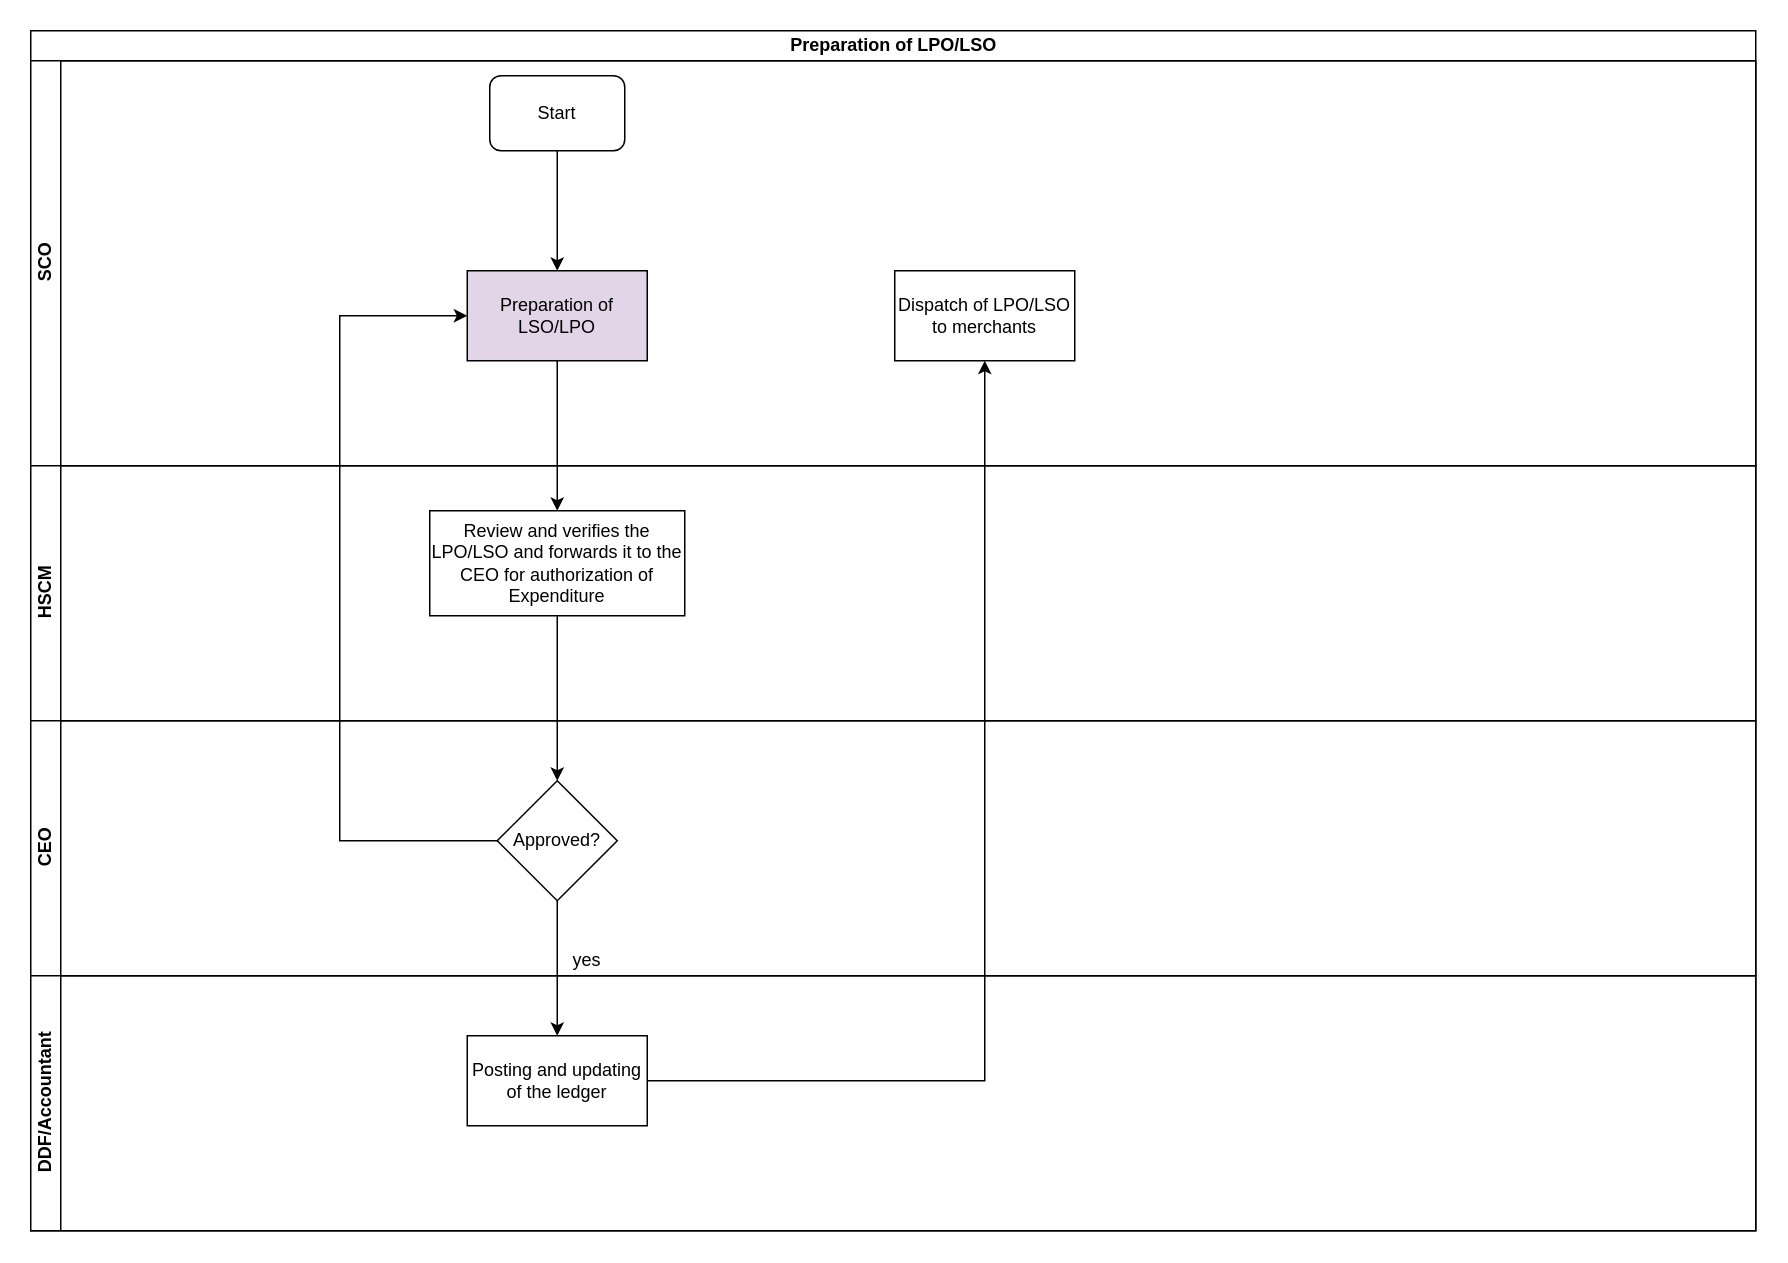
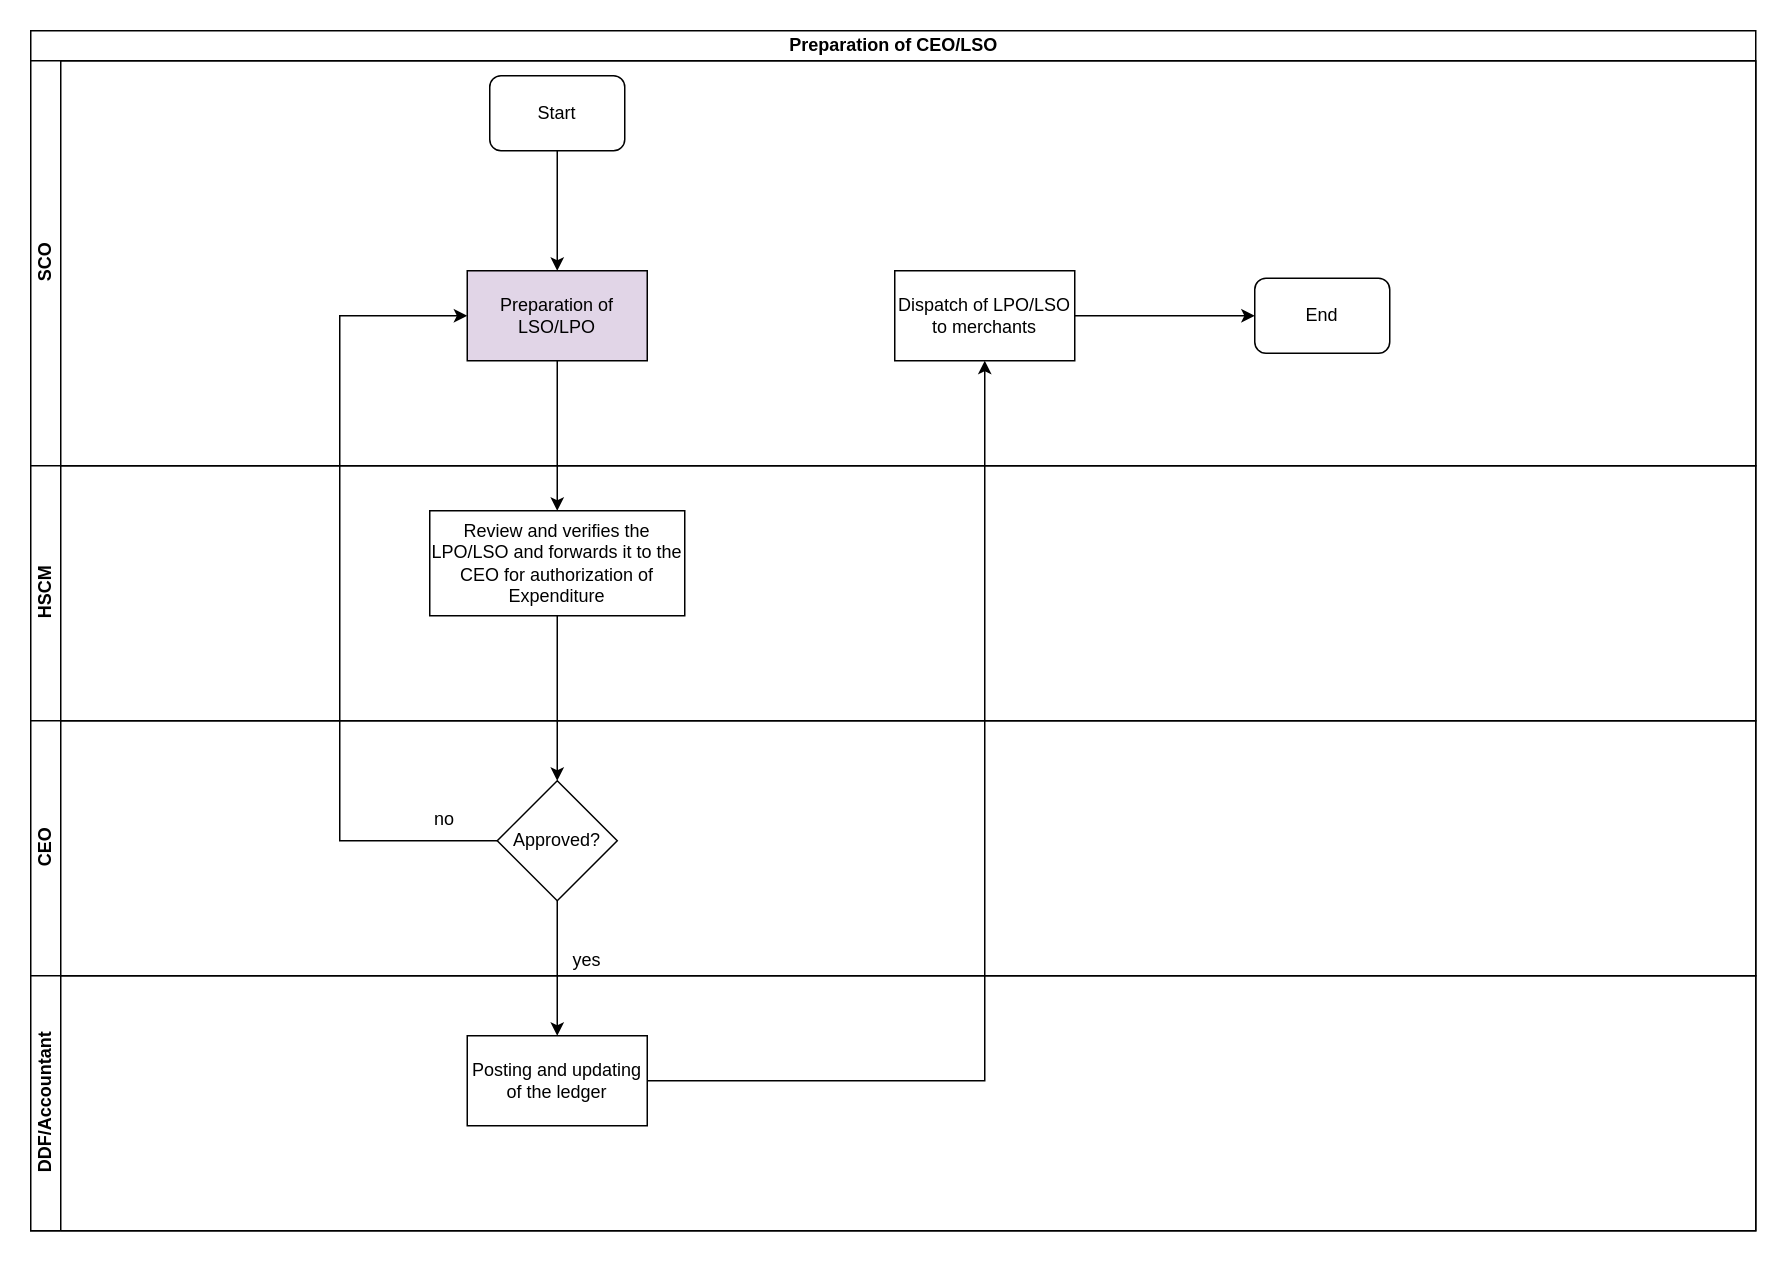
node "Preparation of LPO/LSO": label "Preparation of LPO/LSO" -> "Preparation of CEO/LSO"
edge "Dispatch of LPO/LSO to merchants" -> "End": added
node "End": added
node "no": added
